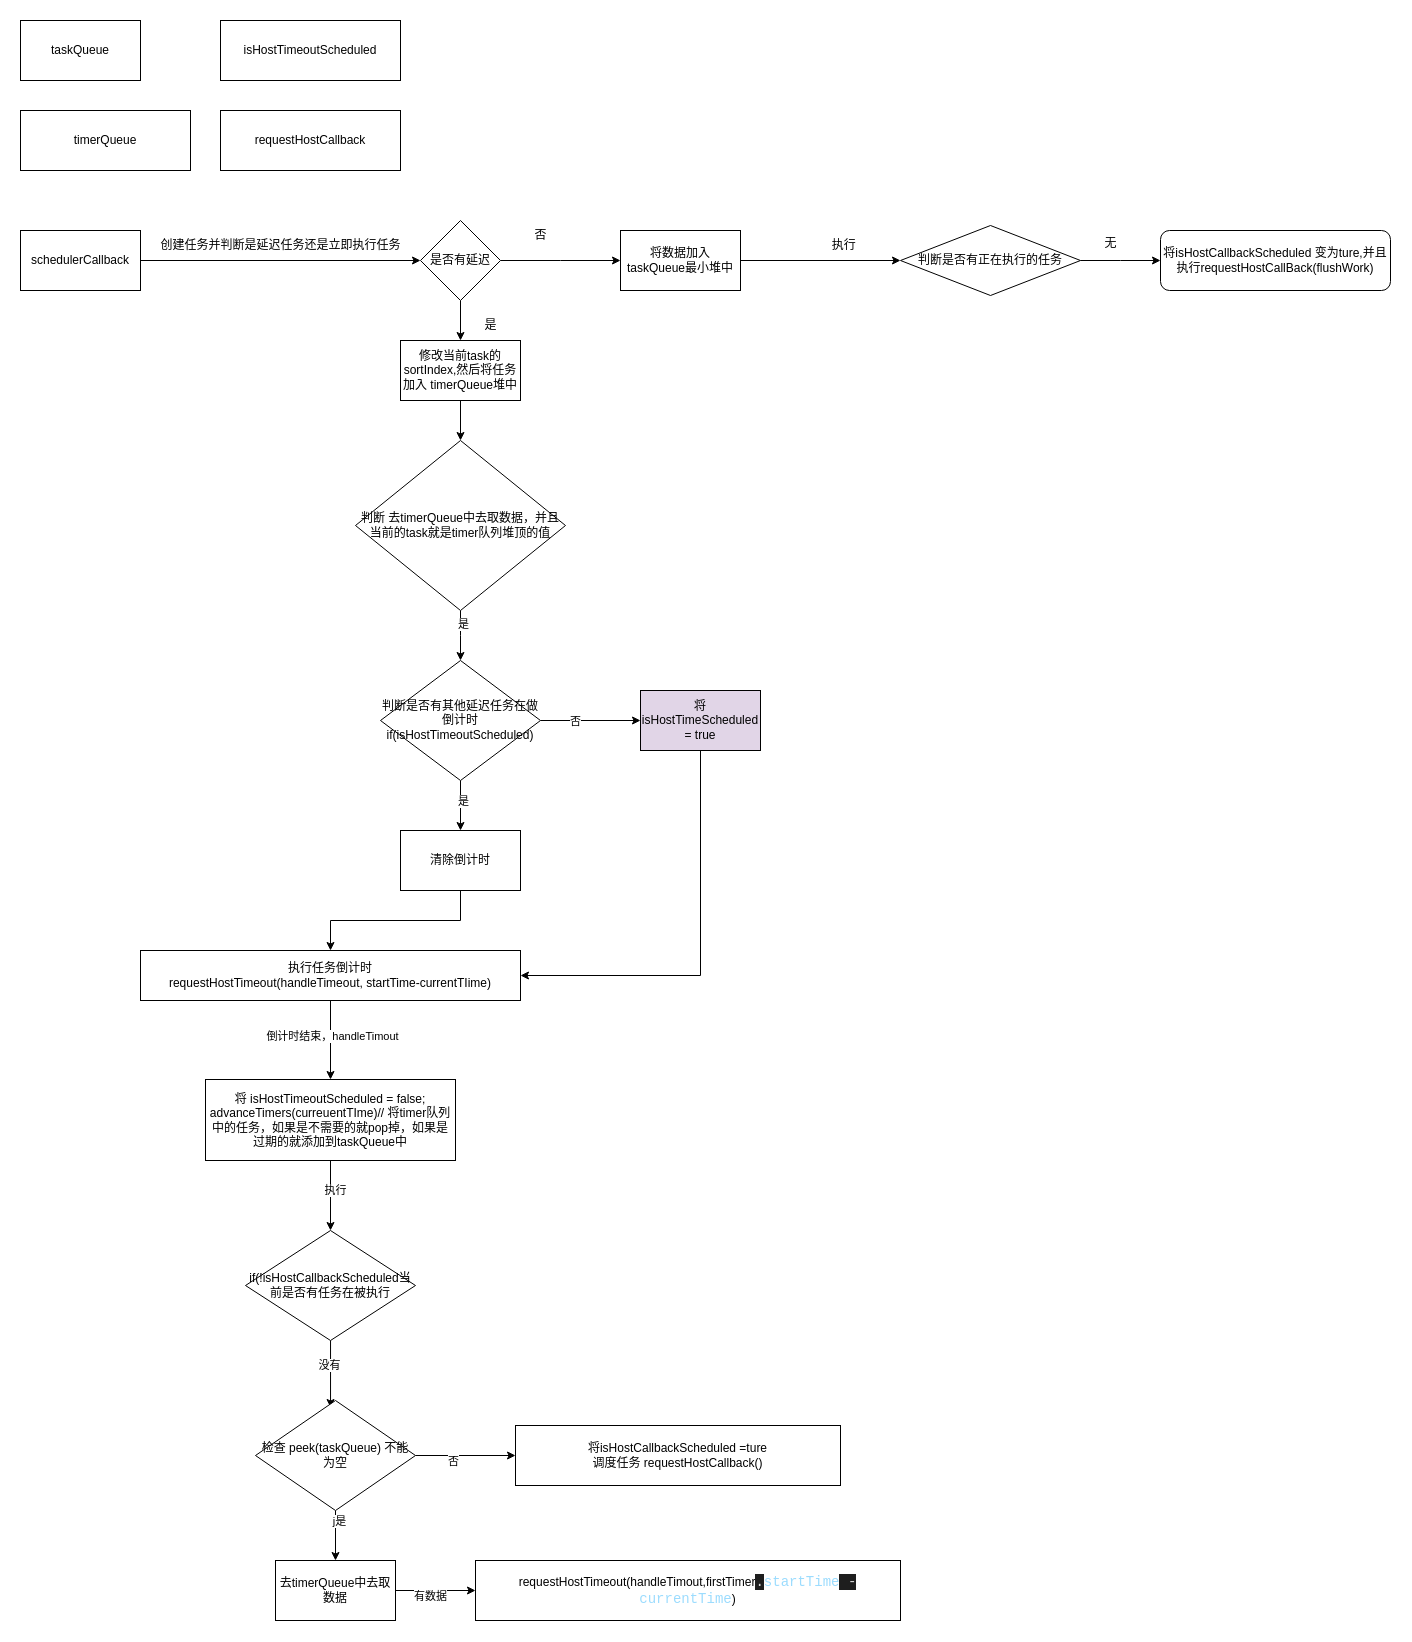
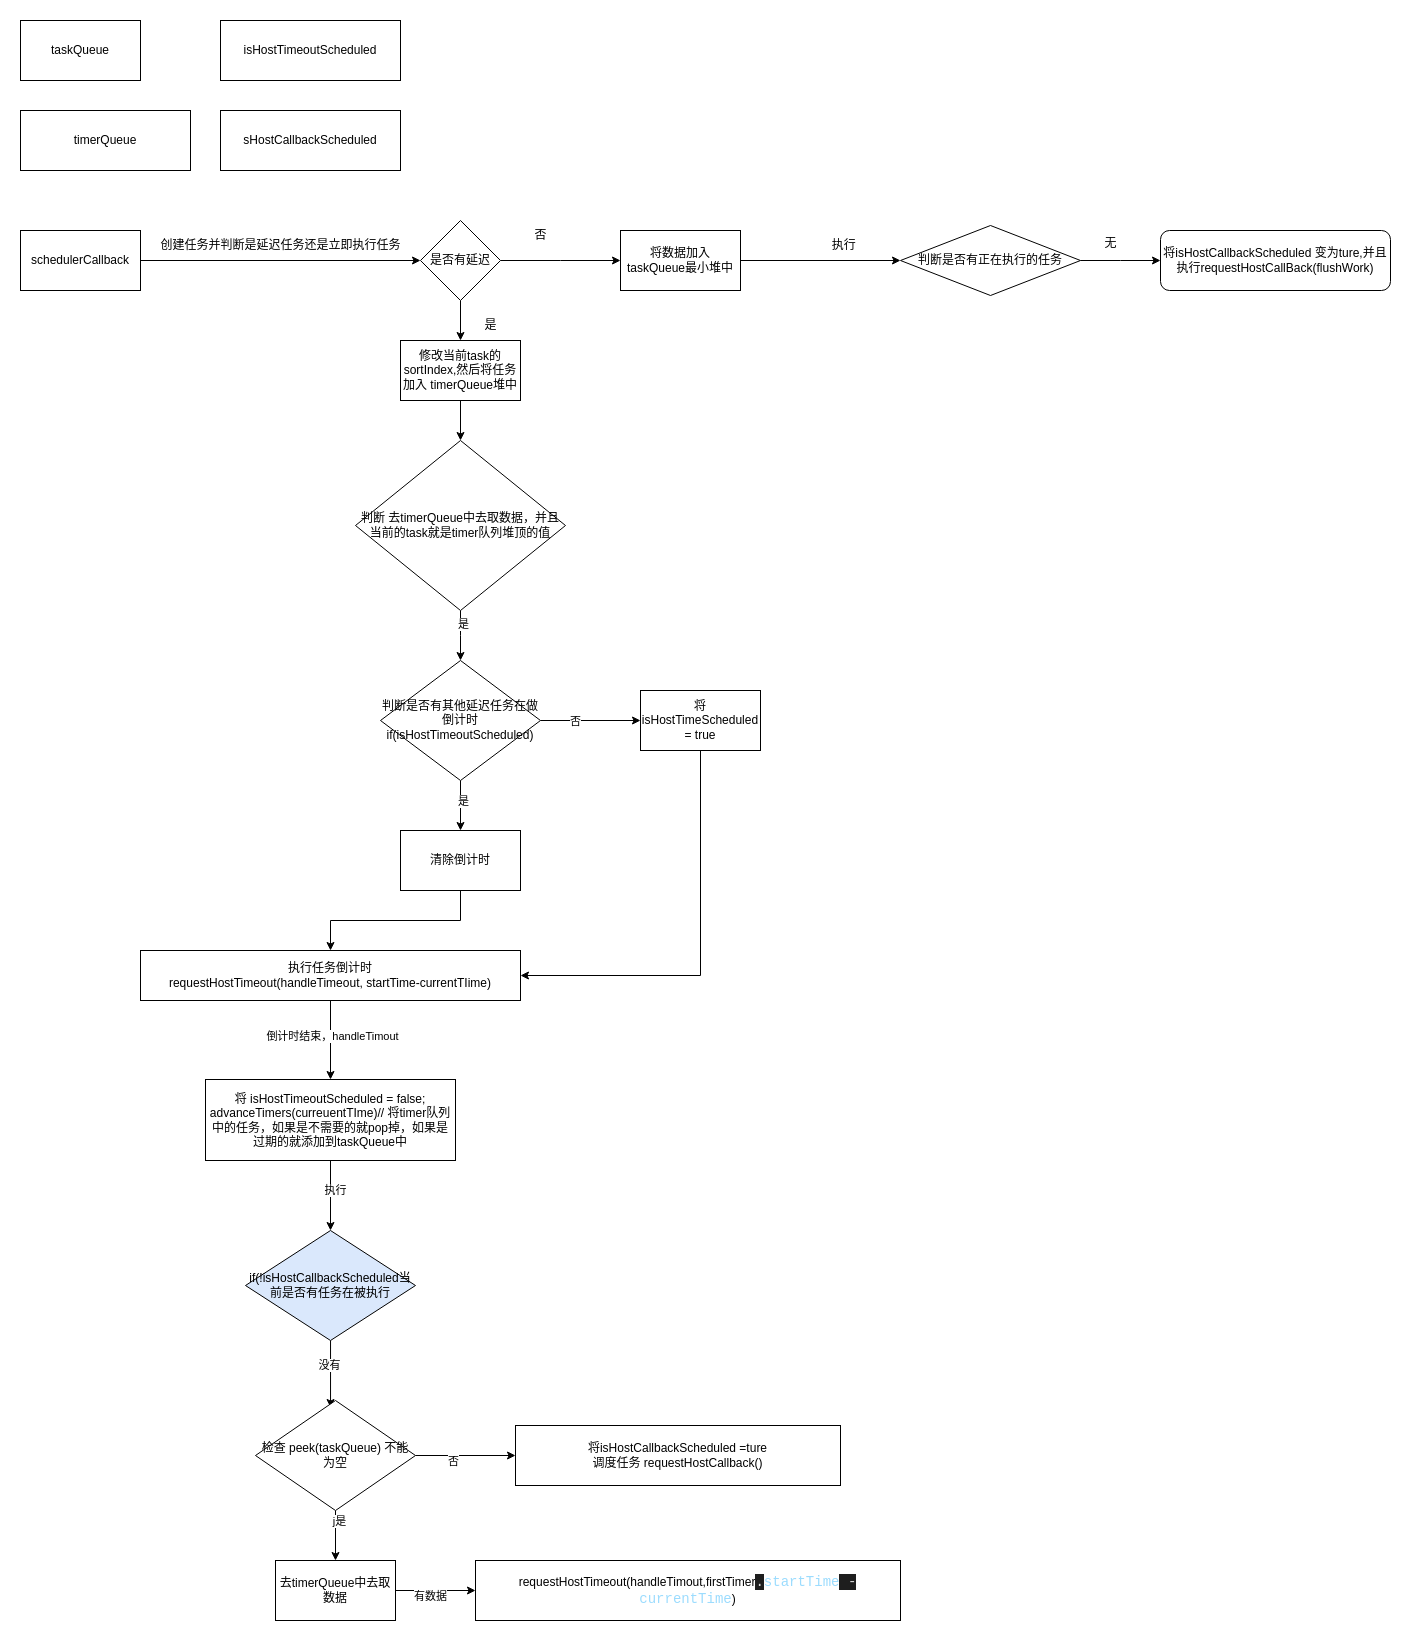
node "requestHostCallback": label "requestHostCallback" -> "sHostCallbackScheduled"
node "将isHostTimeScheduled = true": fillcolor #e1d5e7 -> #ffffff
node "if(!isHostCallbackScheduled当前是否有任务在被执行": fillcolor #ffffff -> #dae8fc
